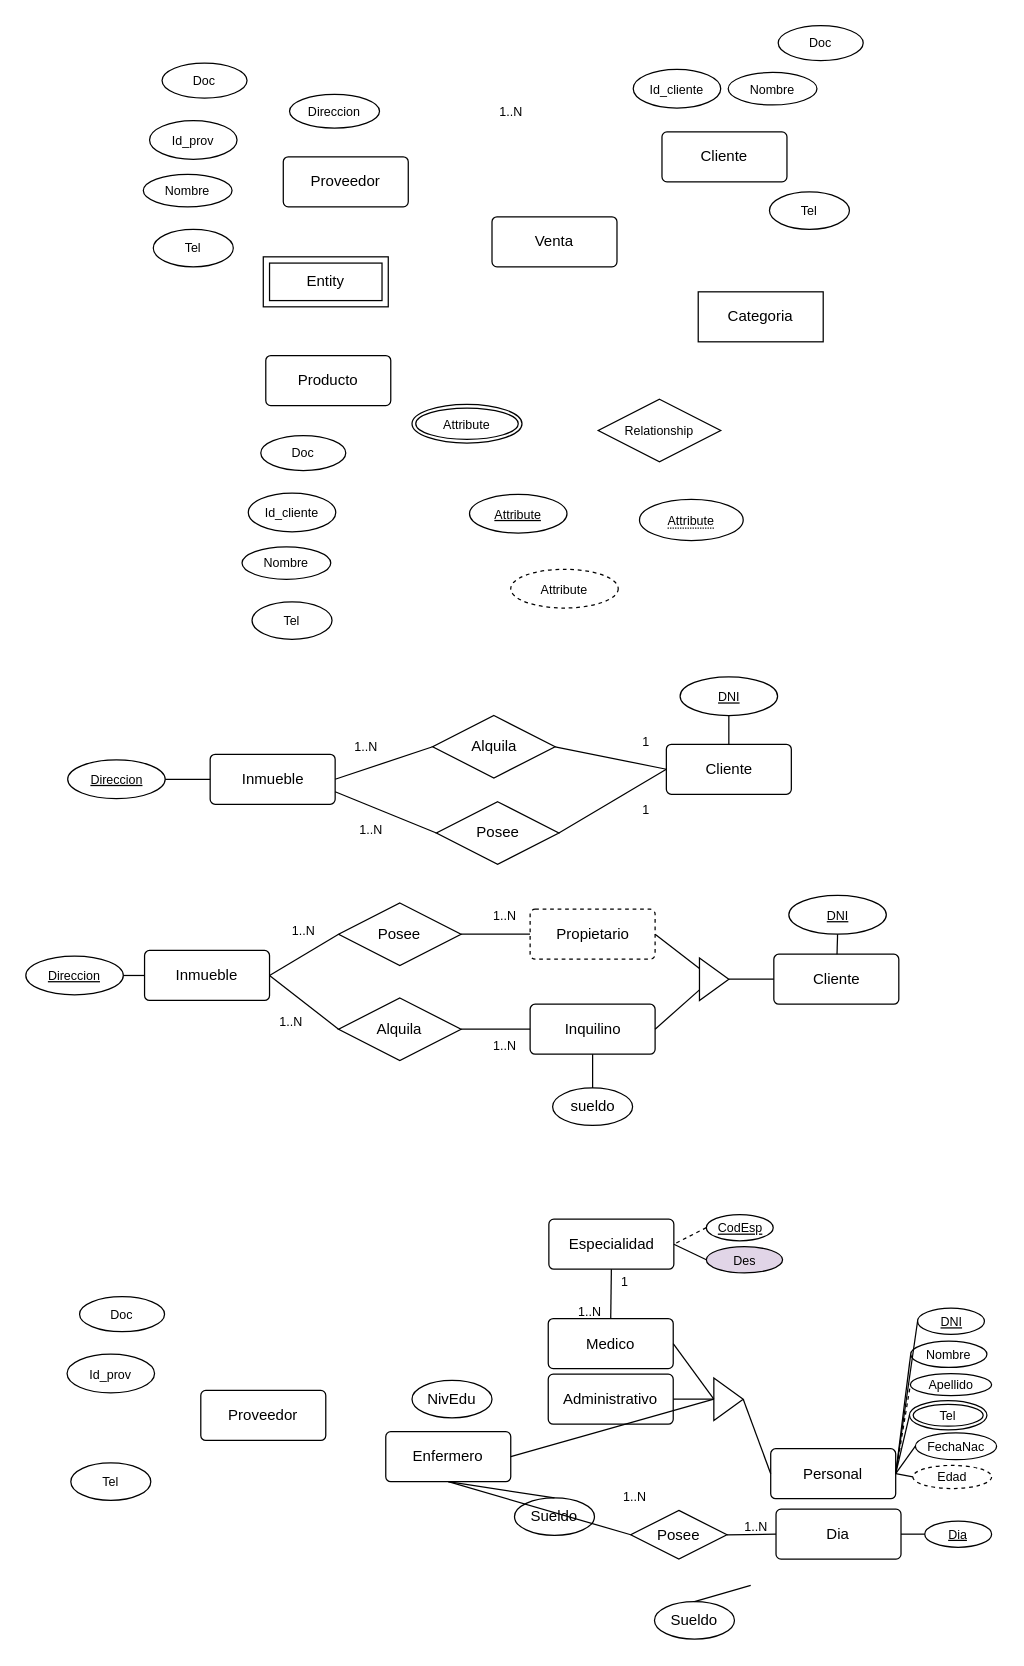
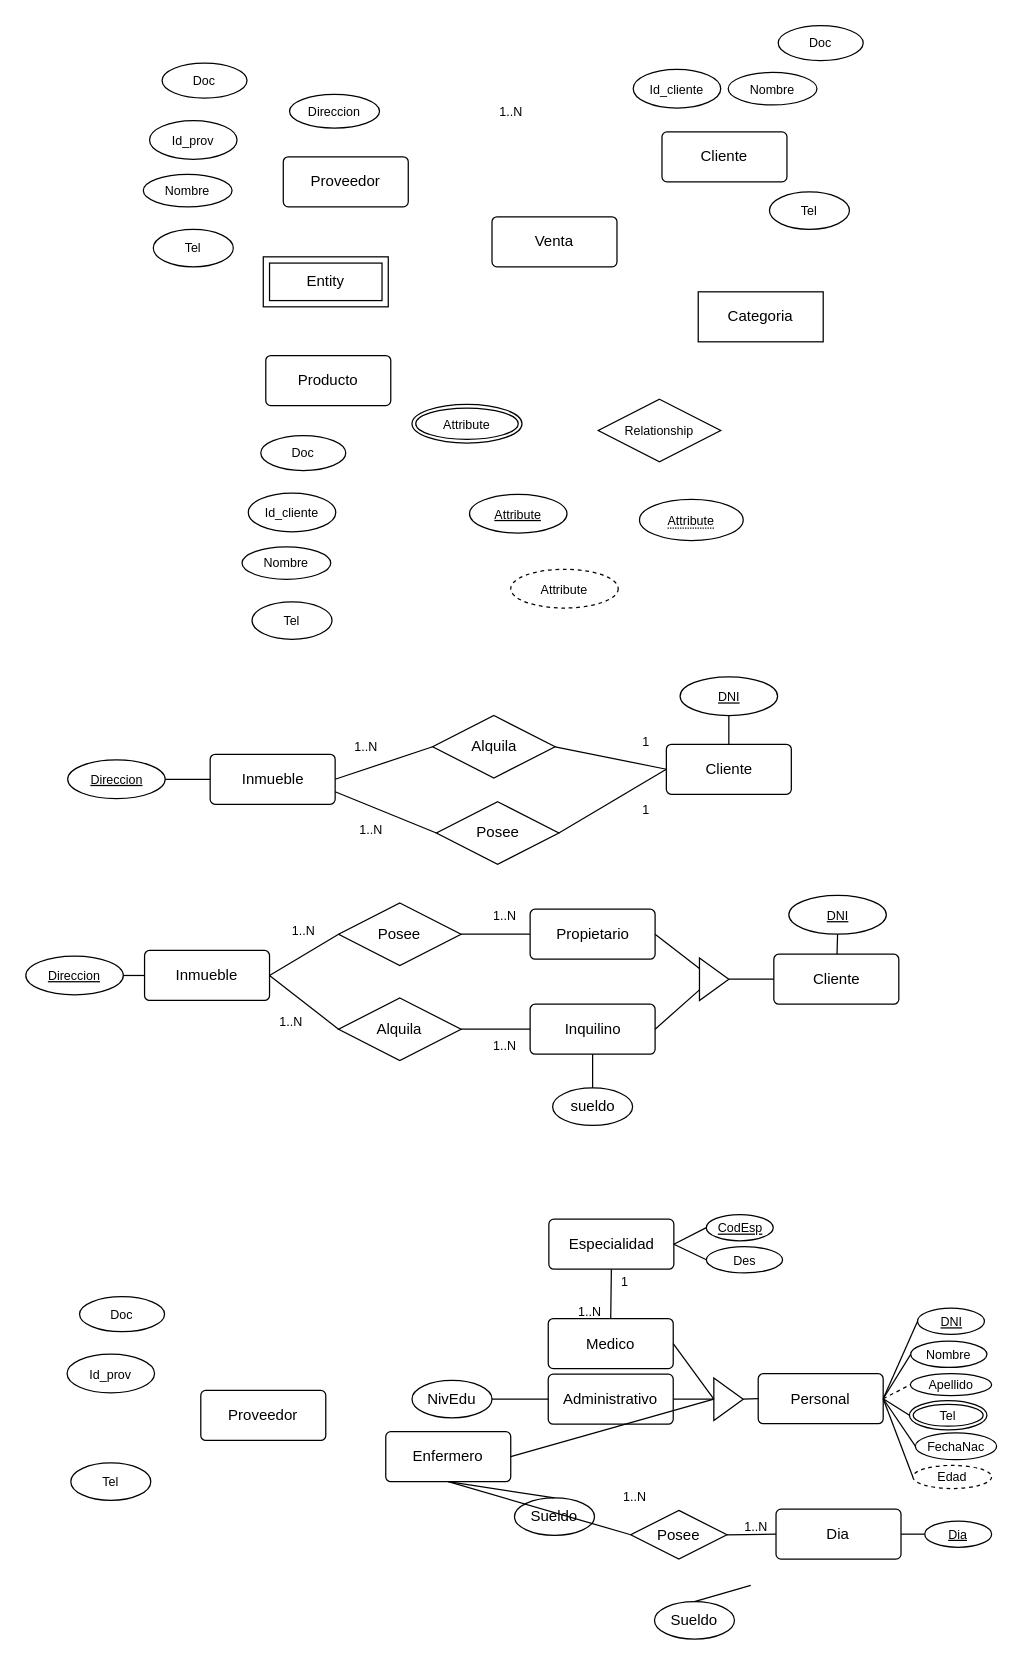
node "Propietario": style dashed -> solid
edge "CodEsp" -- "Especialidad": style dashed -> solid
node "Des": fillcolor #e1d5e7 -> #ffffff
edge "NivEdu" -- "Administrativo": added
node "Personal": moved (833, 1474) -> (821, 1399)
